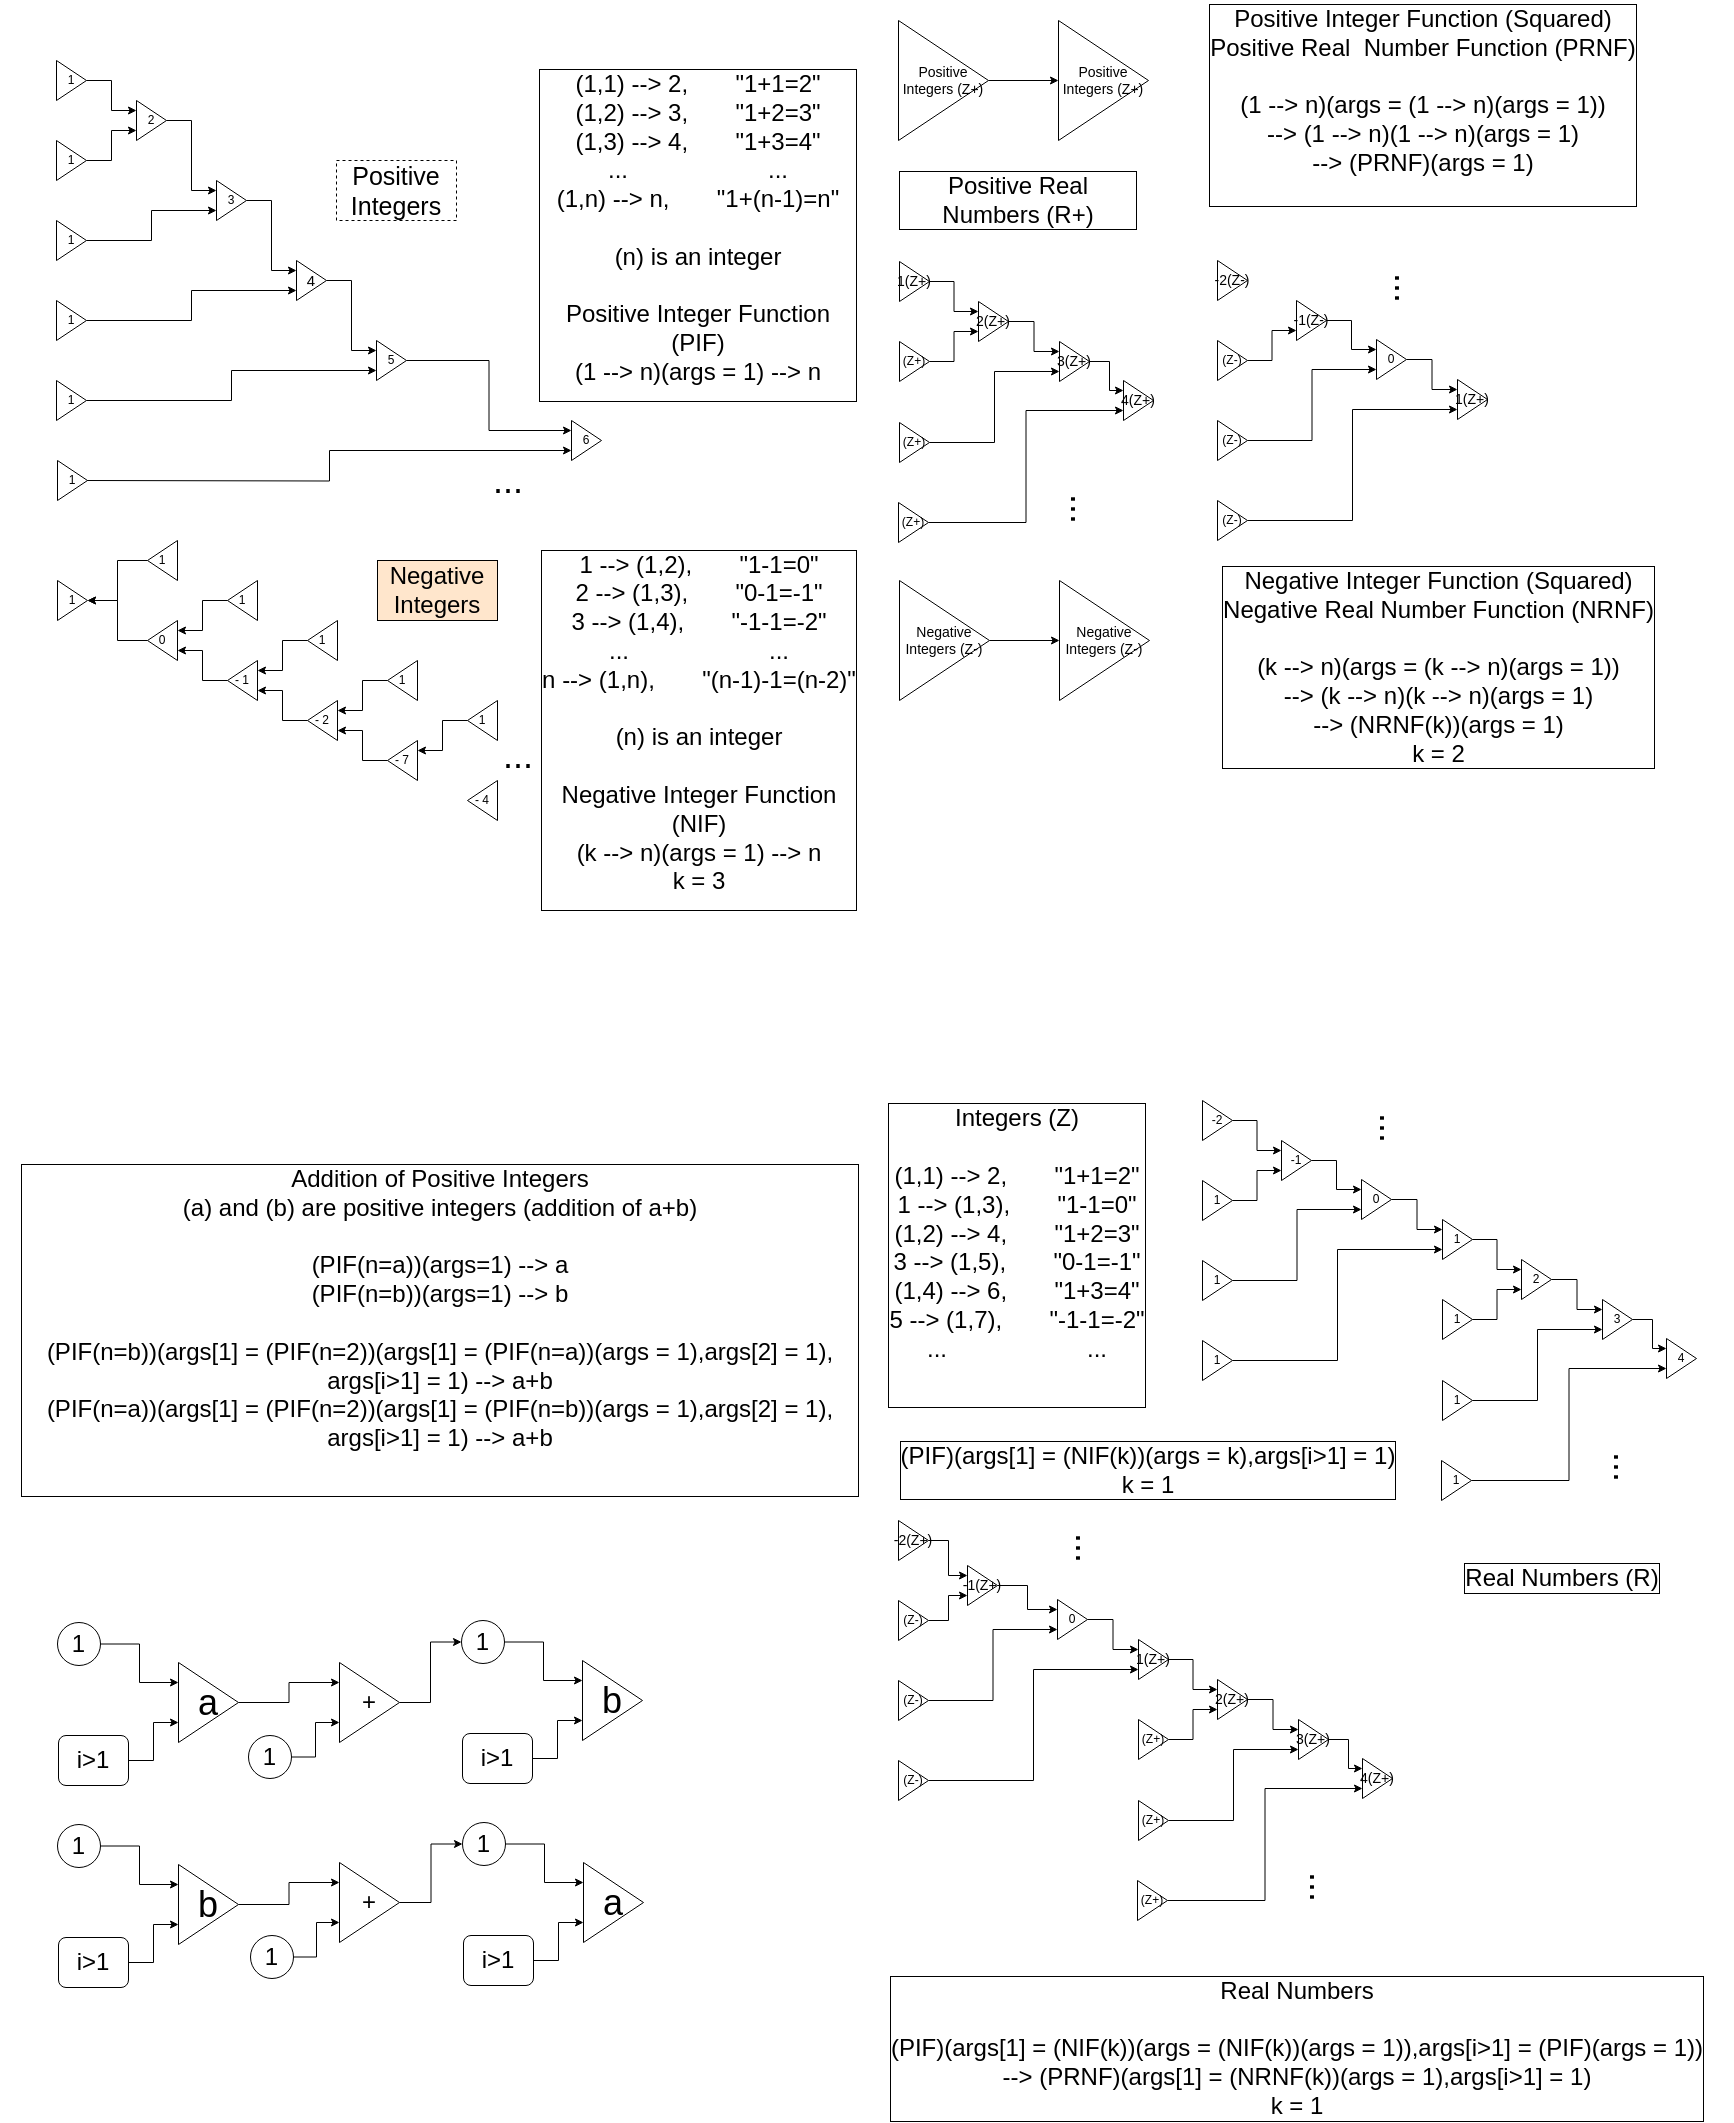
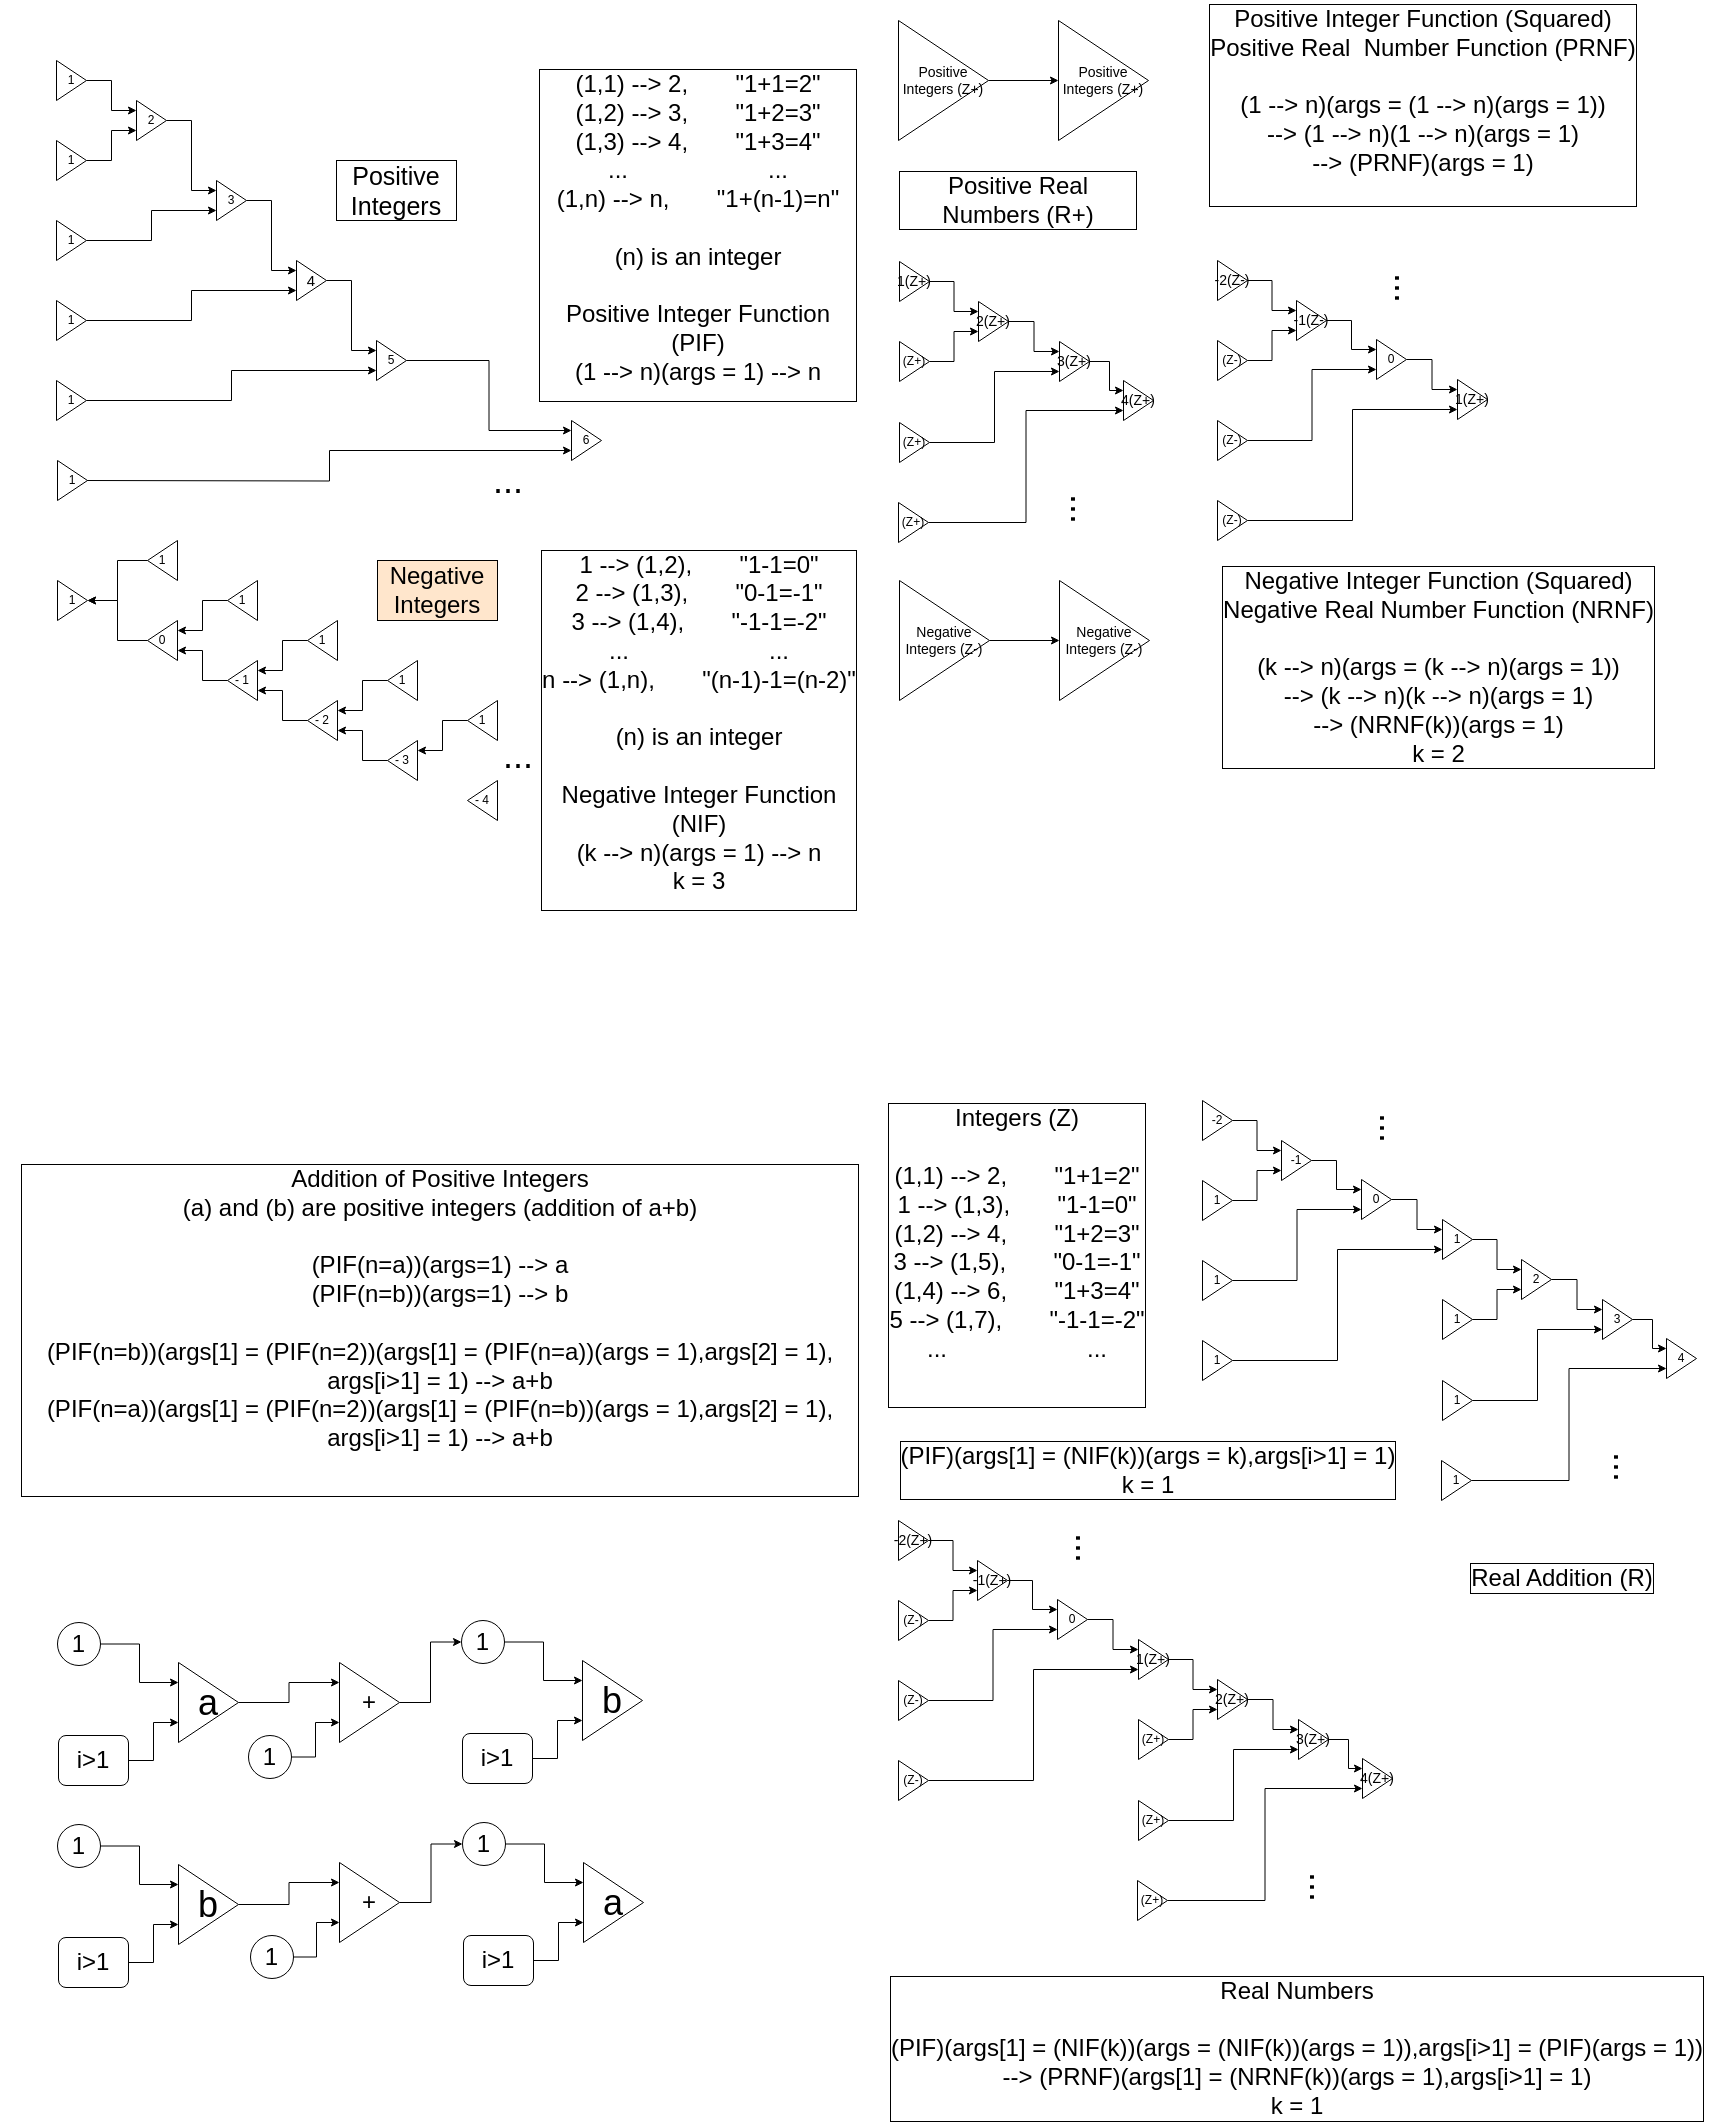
node "Positive Integers": style dashed -> solid
edge "-2(Z-)" -> "-1(Z-)": added
node "- 7": label "- 7" -> "- 3"
node "Real Numbers (R)": label "Real Numbers (R)" -> "Real Addition (R)"
node "-1(Z+)": moved (983, 1586) -> (993, 1581)
